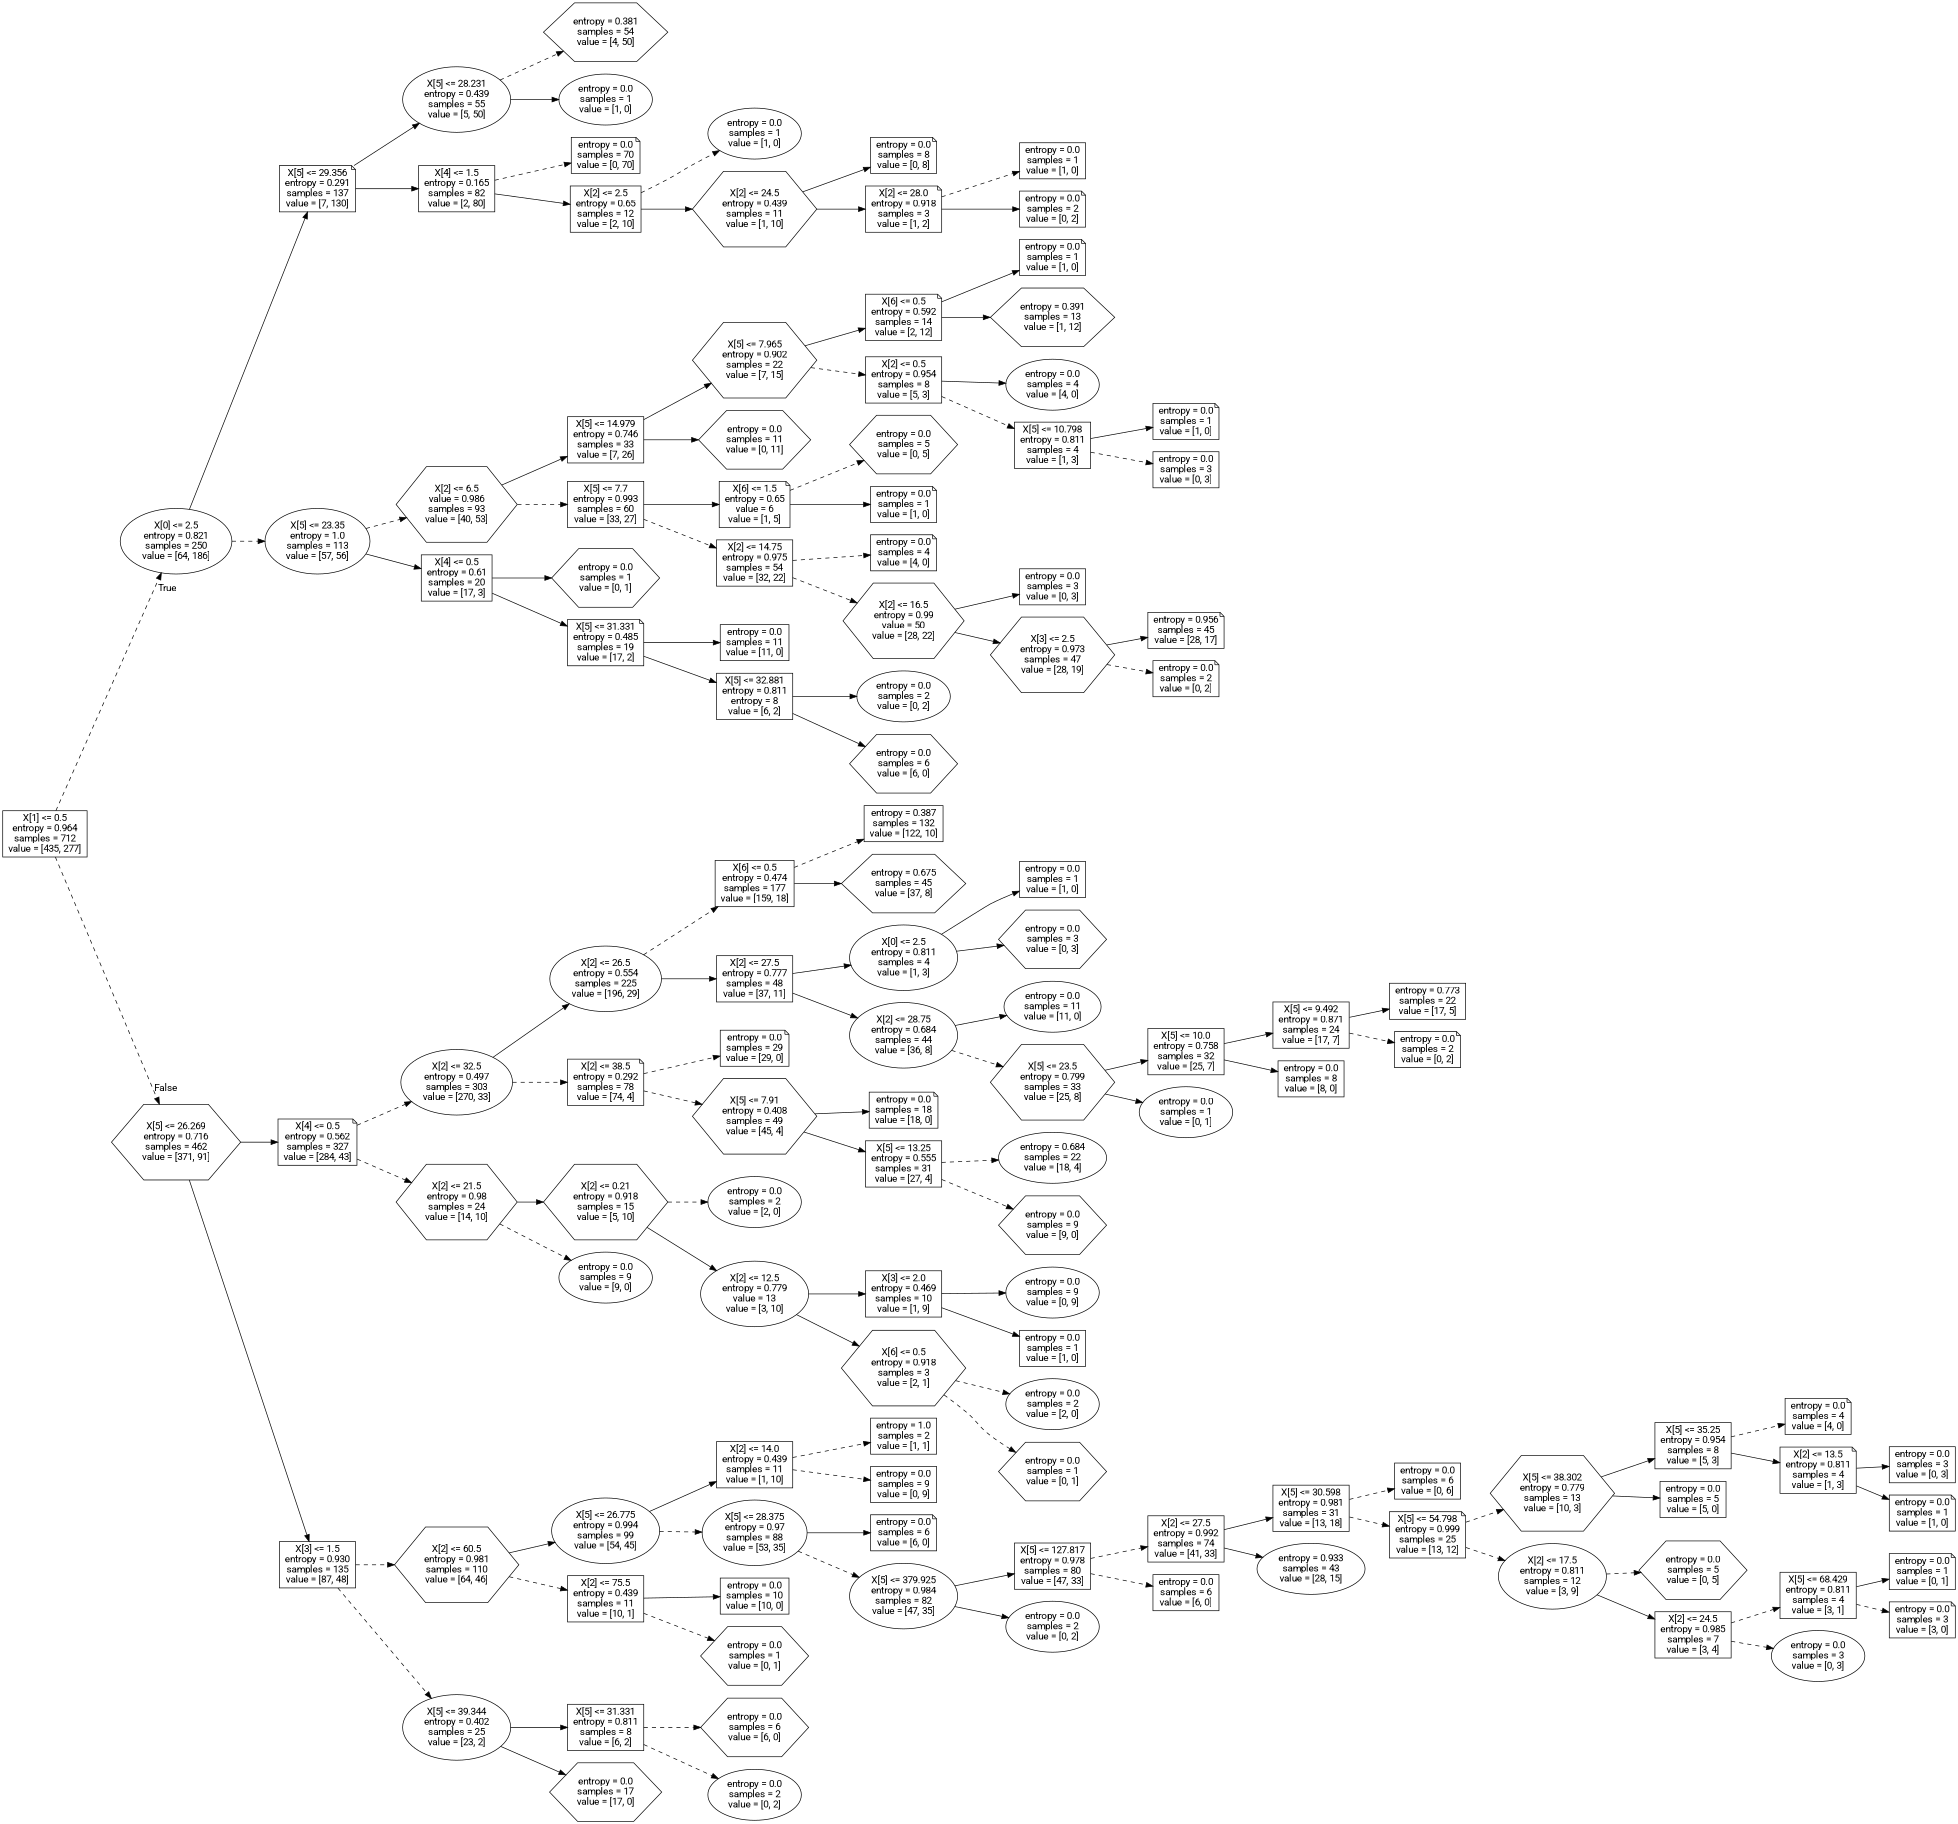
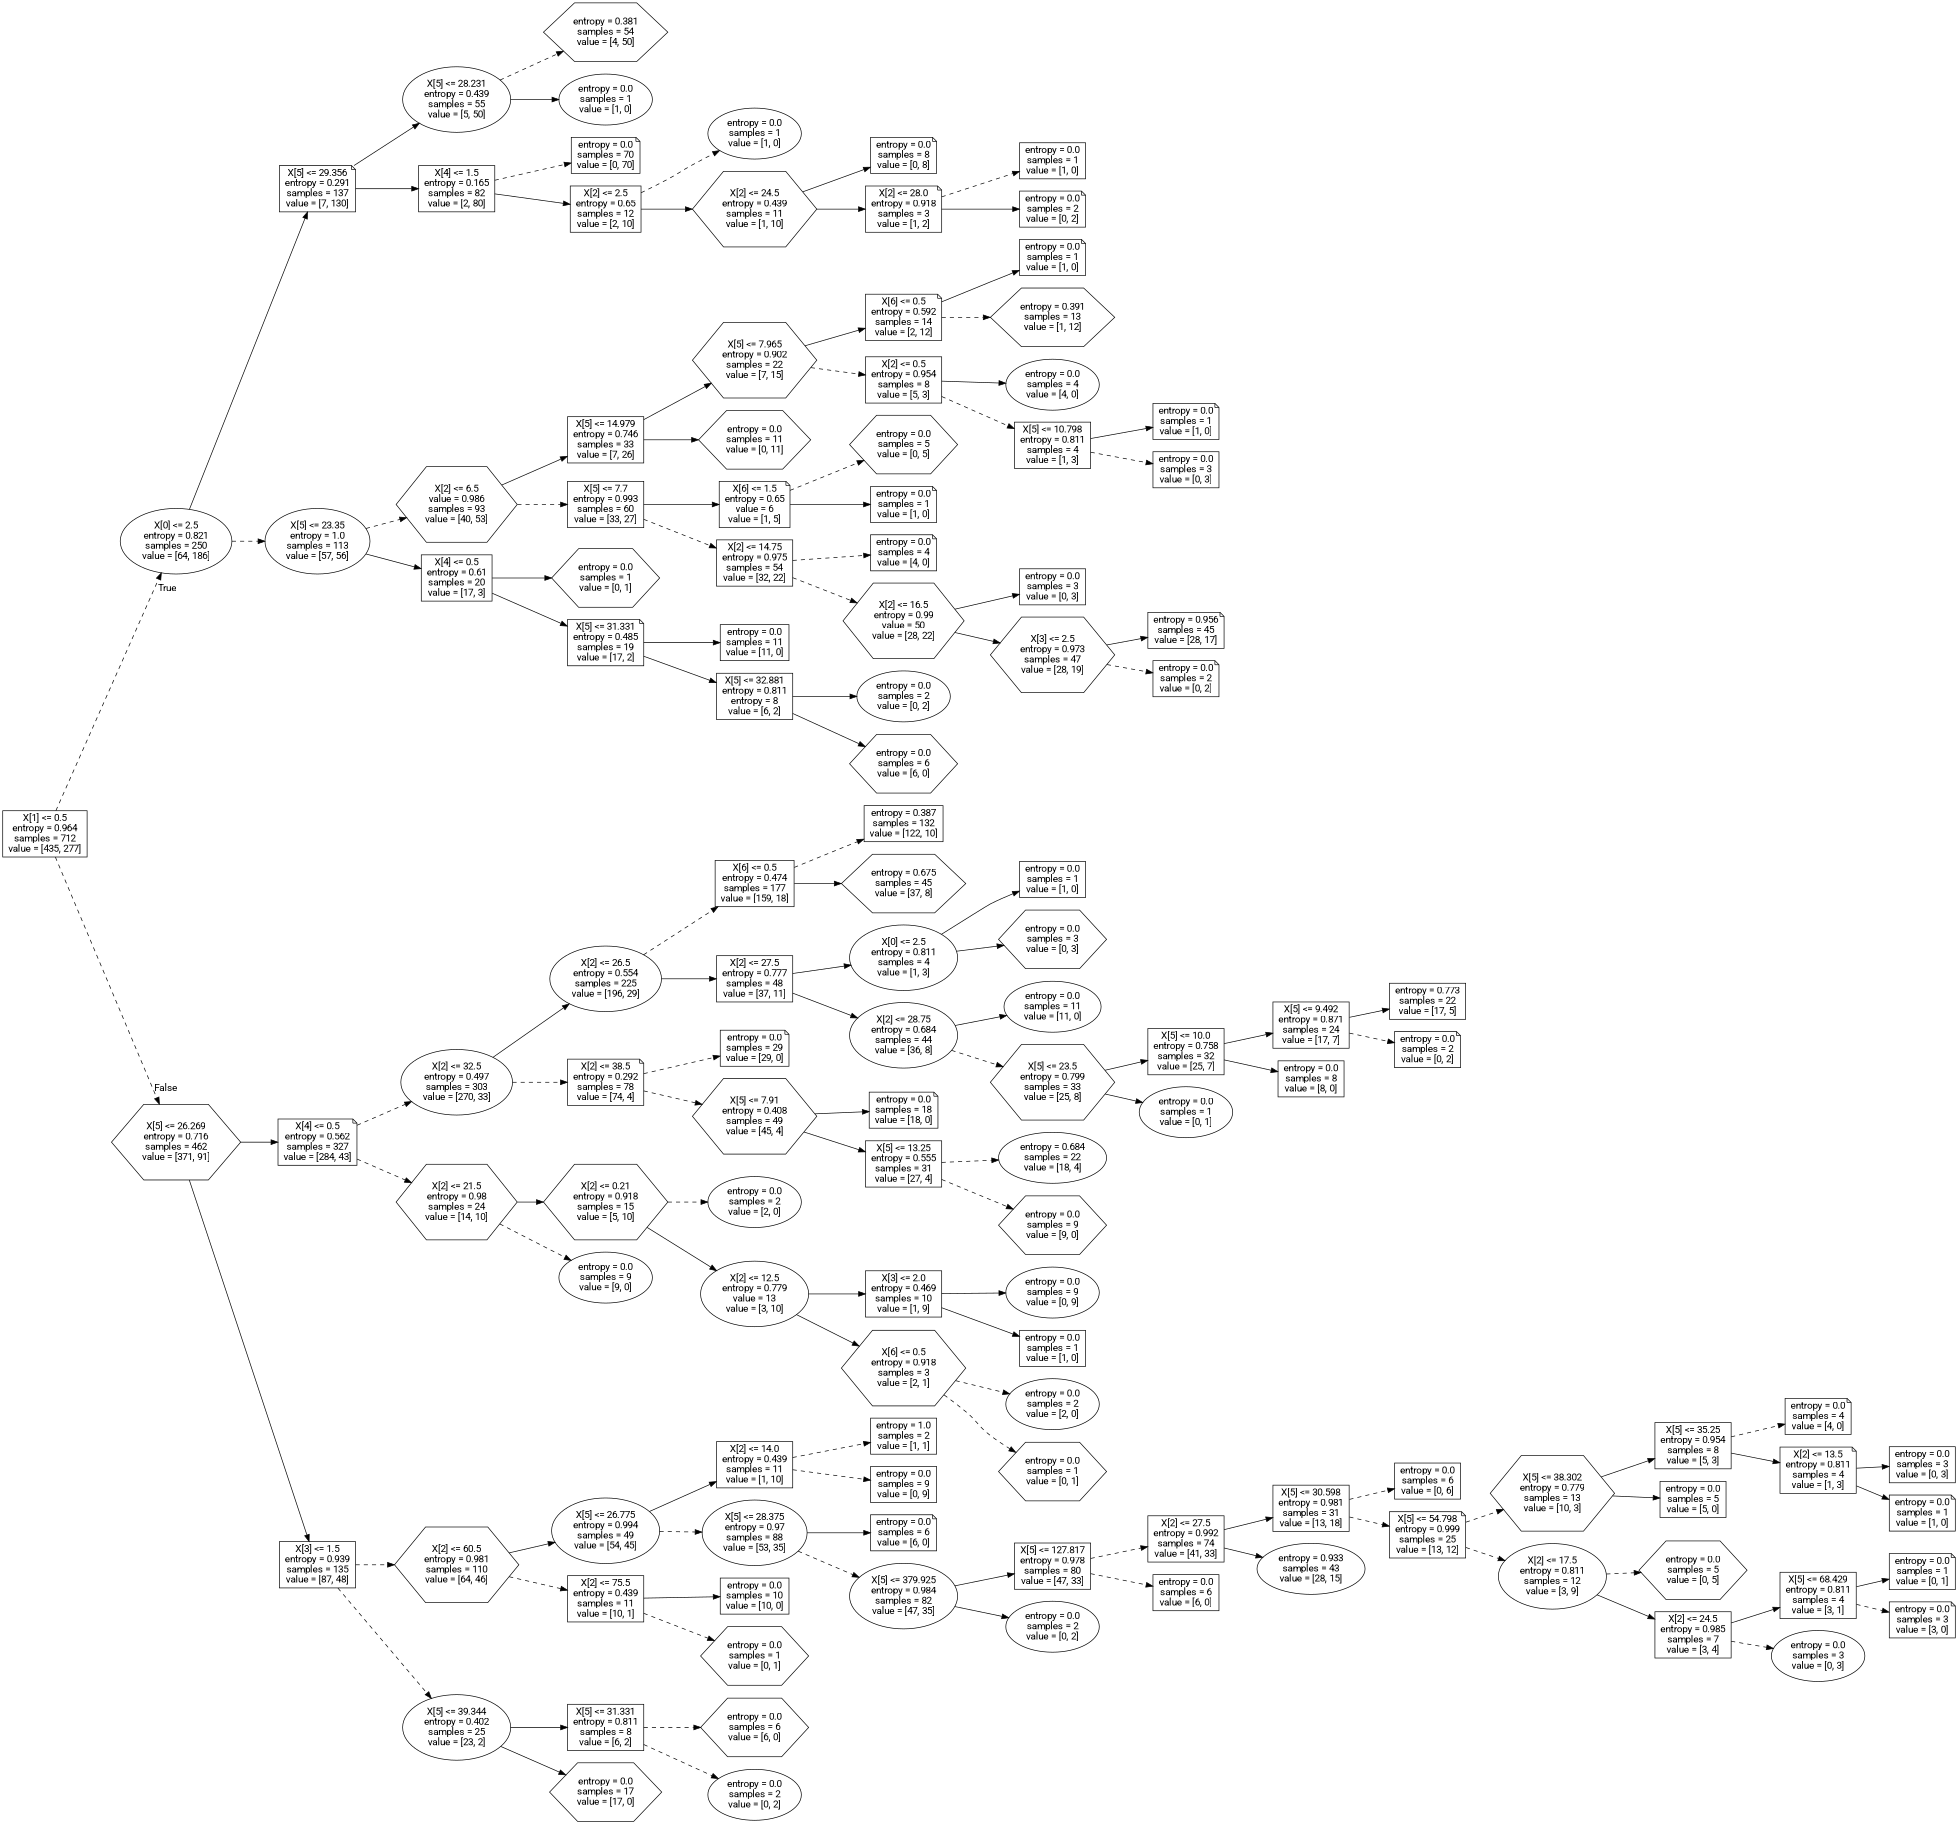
edge "X[6] <= 0.5 entropy = 0.592 samples = 14 value = [2, 12]" -> "entropy = 0.391 samples = 13 value = [1, 12]": style solid -> dashed
node "X[5] <= 26.775 entropy = 0.994 samples = 99 value = [54, 45]": label "X[5] <= 26.775 entropy = 0.994 samples = 99 value = [54, 45]" -> "X[5] <= 26.775 entropy = 0.994 samples = 49 value = [54, 45]"
node "X[3] <= 1.5 entropy = 0.930 samples = 135 value = [87, 48]": label "X[3] <= 1.5 entropy = 0.930 samples = 135 value = [87, 48]" -> "X[3] <= 1.5 entropy = 0.939 samples = 135 value = [87, 48]"
edge "X[2] <= 24.5 entropy = 0.985 samples = 7 value = [3, 4]" -> "X[5] <= 68.429 entropy = 0.811 samples = 4 value = [3, 1]": style dashed -> solid
